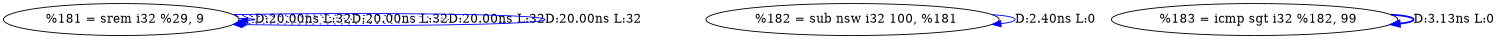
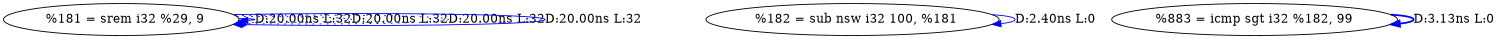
node "%183 = icmp sgt i32 %182, 99": label "%183 = icmp sgt i32 %182, 99" -> "%883 = icmp sgt i32 %182, 99"
